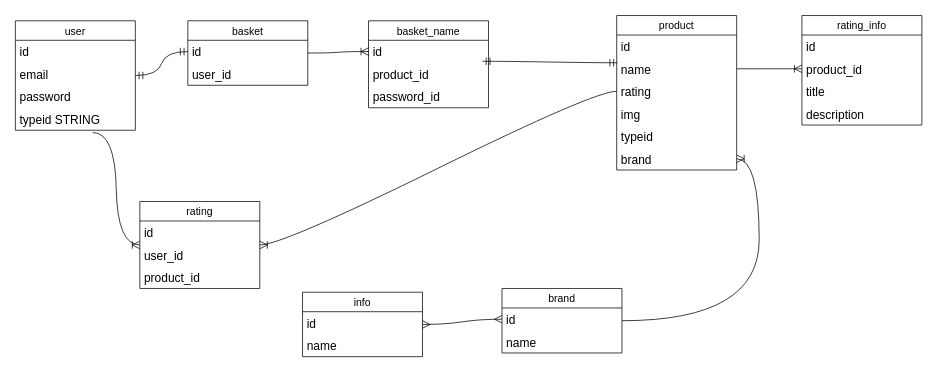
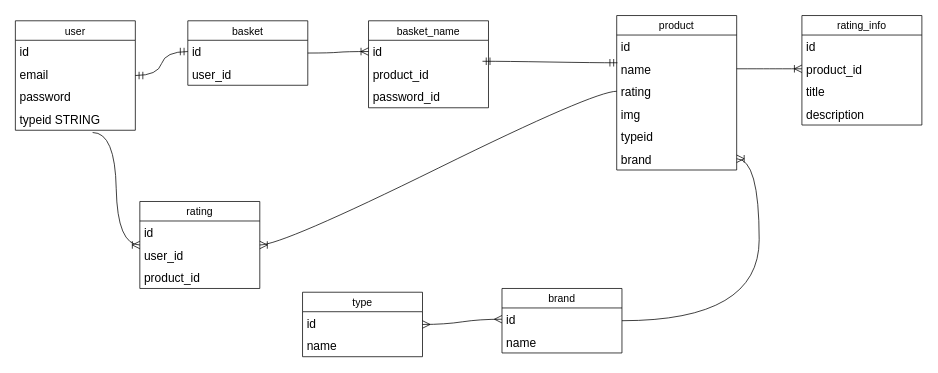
node "info": label "info" -> "type"
